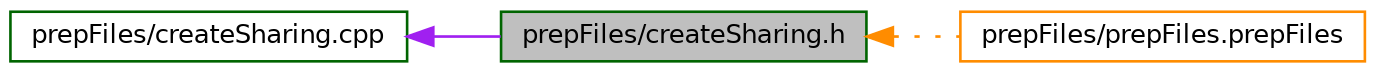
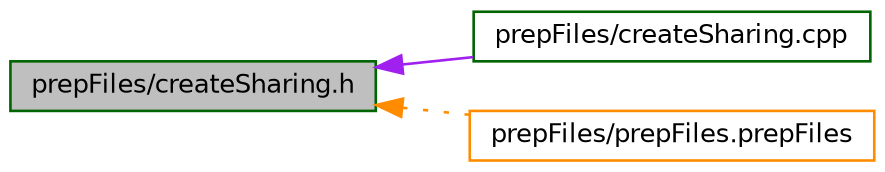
edge "prepFiles/createSharing.h" -> "prepFiles/createSharing.cpp": reversed
